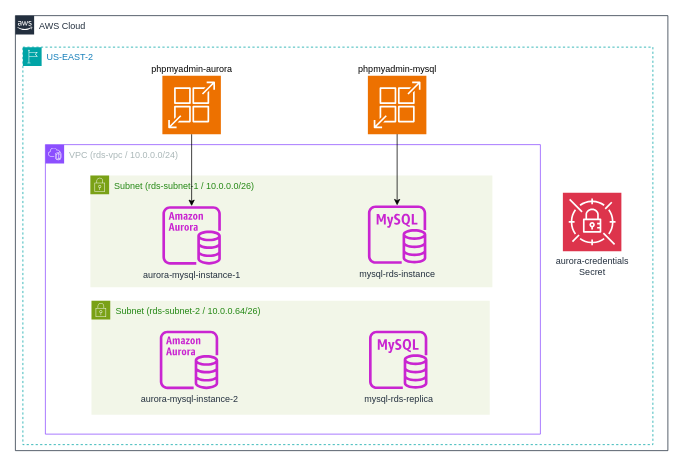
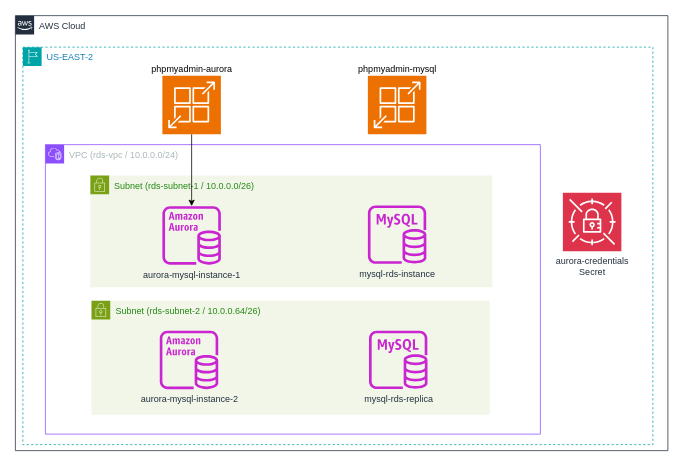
edge "phpmyadmin-mysql" -> "mysql-rds-instance": removed
